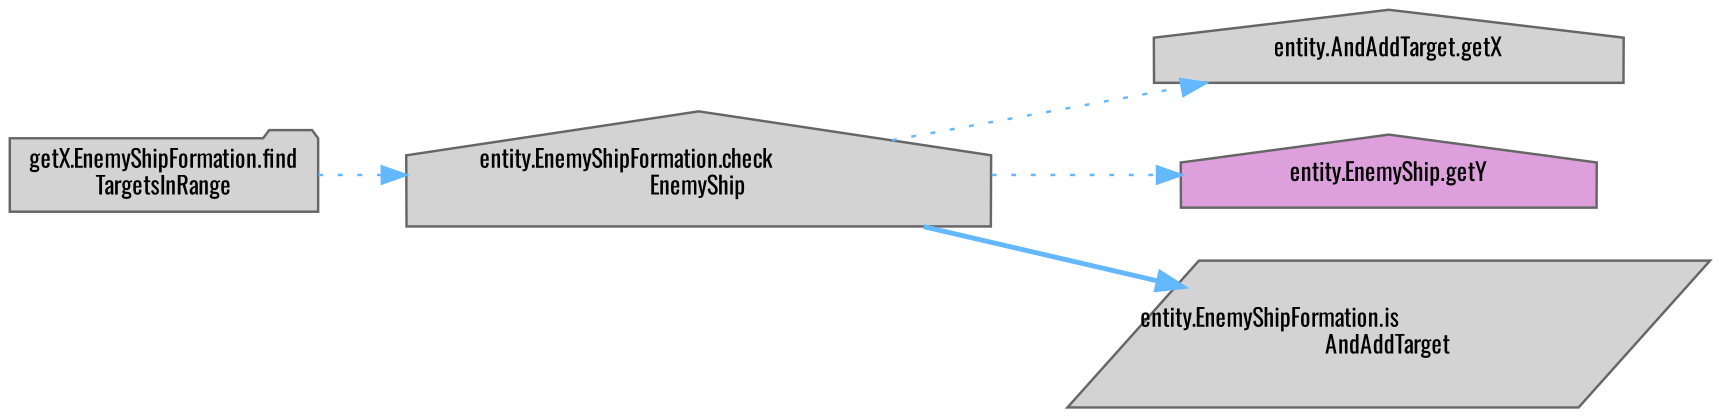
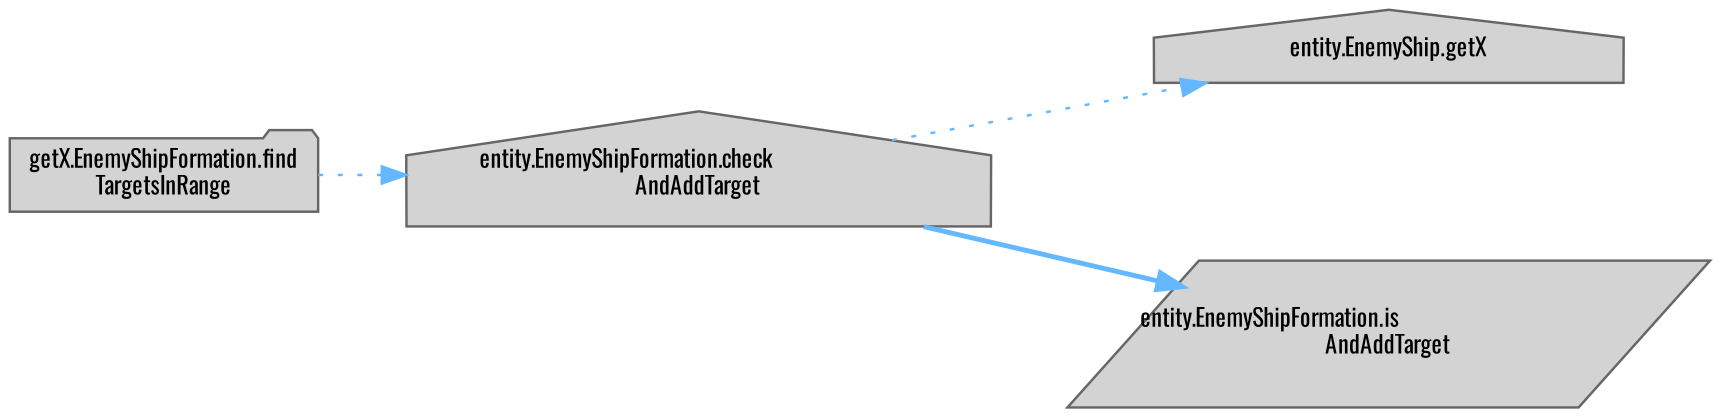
node "entity.AndAddTarget.getX": label "entity.AndAddTarget.getX" -> "entity.EnemyShip.getX"
node "entity.EnemyShipFormation.check EnemyShip": label "entity.EnemyShipFormation.check EnemyShip" -> "entity.EnemyShipFormation.check AndAddTarget"
node "entity.EnemyShip.getY": removed
